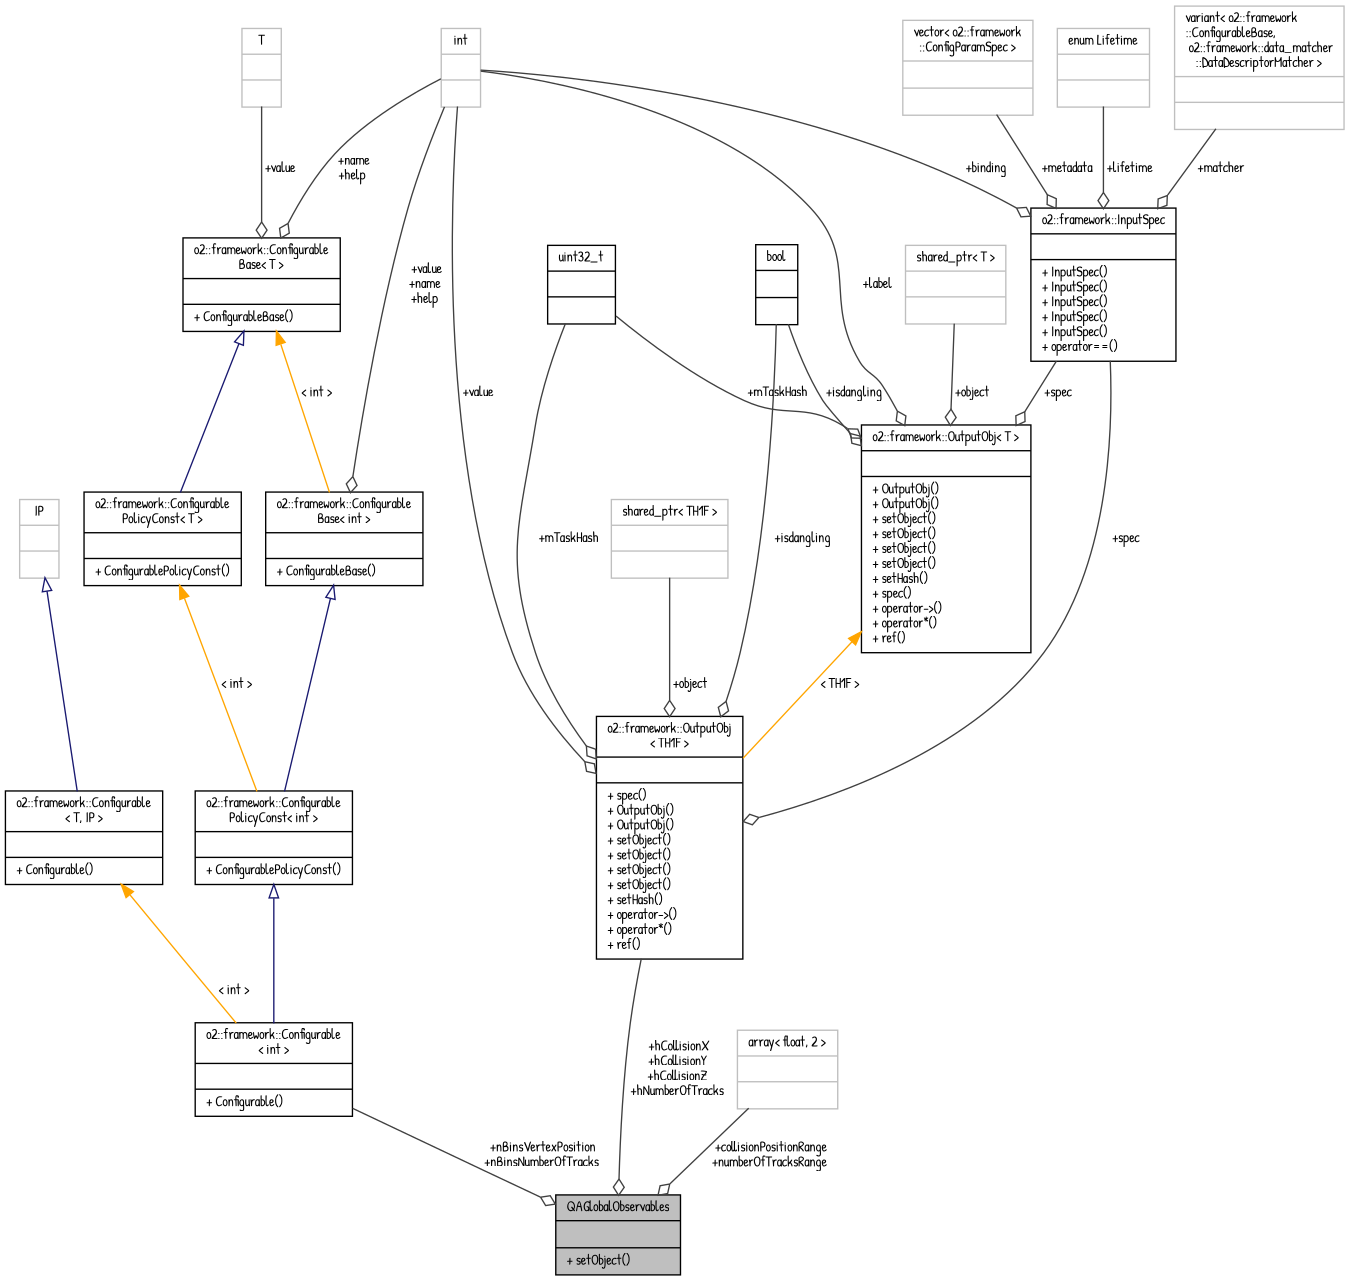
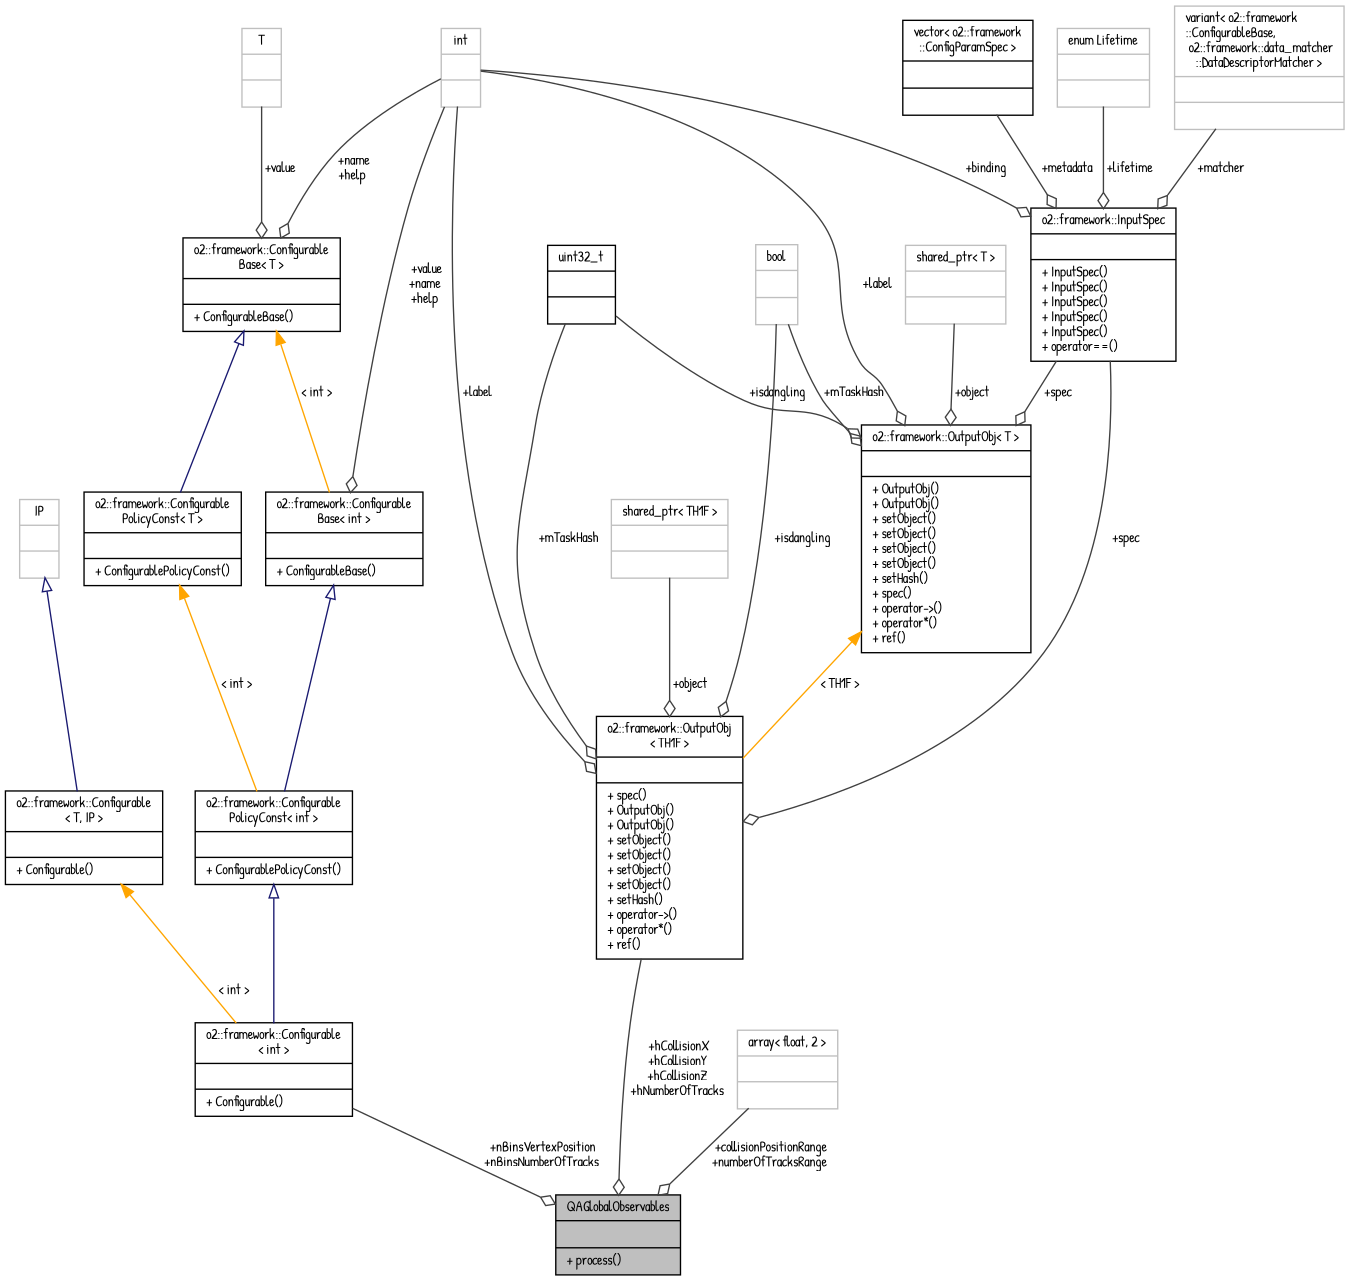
node "vector< o2::framework": color grey75 -> black
node "bool": color black -> grey75
edge "int" -> "o2::framework::OutputObj": label " +value" -> " +label"
edge "uint32_t" -> "o2::framework::OutputObj< T >": label " +mTaskHash" -> " +isdangling"
edge "bool" -> "o2::framework::OutputObj< T >": label " +isdangling" -> " +mTaskHash"
node "QAGlobalObservables": text "+ setObject()" -> "+ process()"
